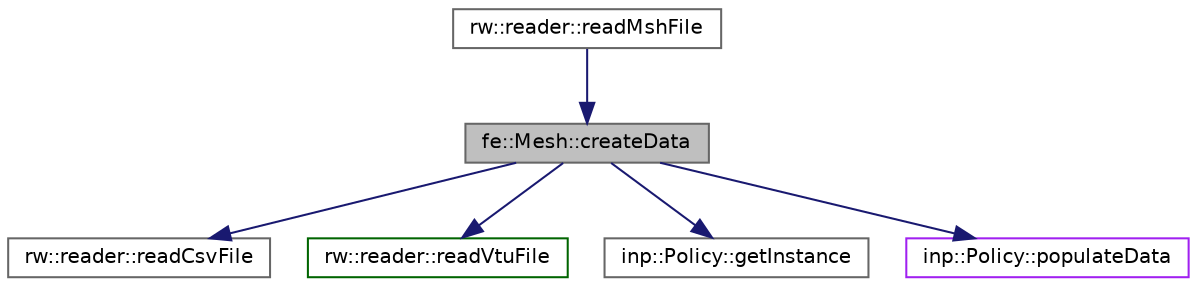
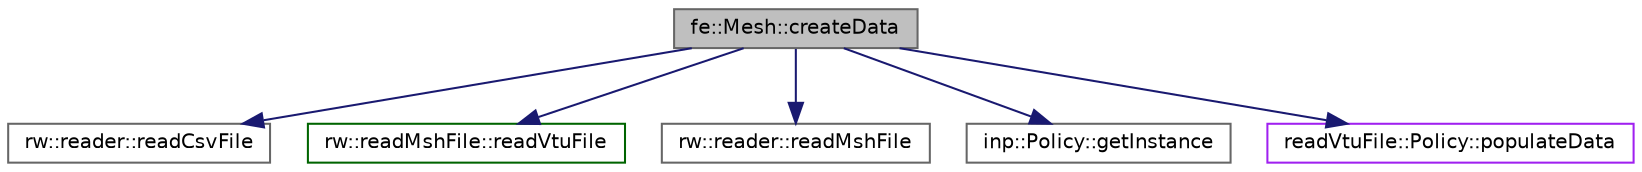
edge "rw::reader::readMshFile" -> "fe::Mesh::createData": reversed
node "rw::reader::readVtuFile": label "rw::reader::readVtuFile" -> "rw::readMshFile::readVtuFile"
node "inp::Policy::populateData": label "inp::Policy::populateData" -> "readVtuFile::Policy::populateData"
